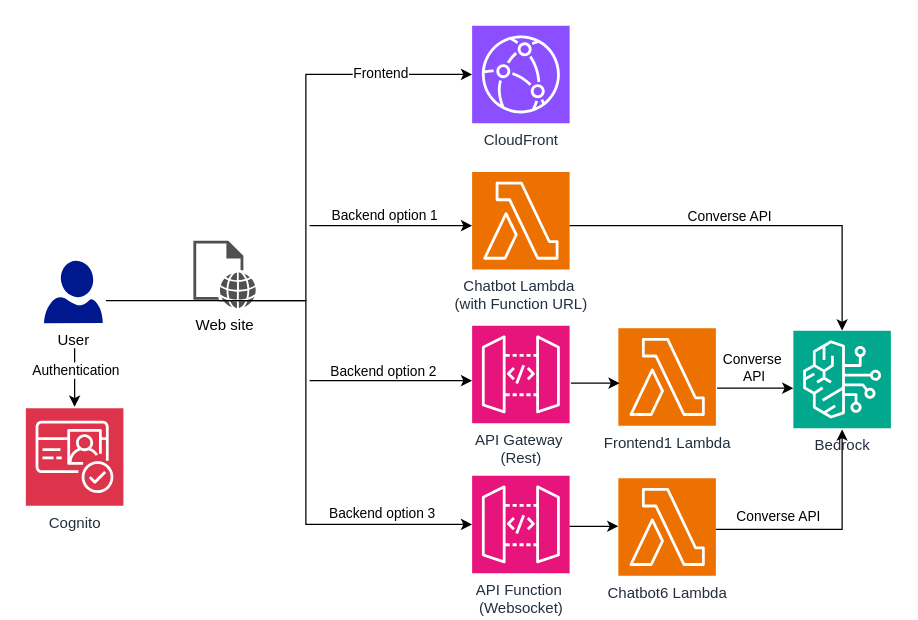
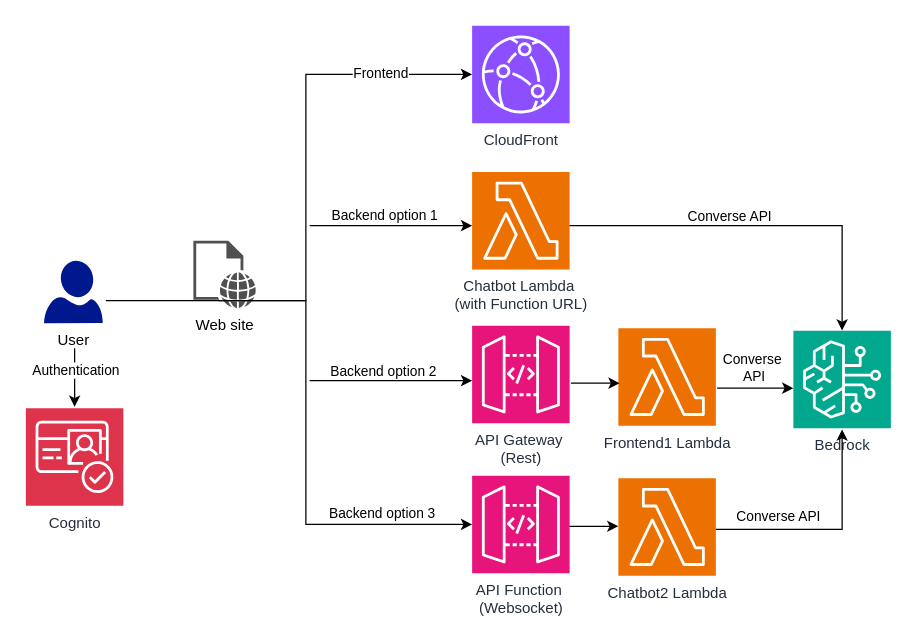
node "Chatbot6 Lambda": label "Chatbot6 Lambda" -> "Chatbot2 Lambda"
